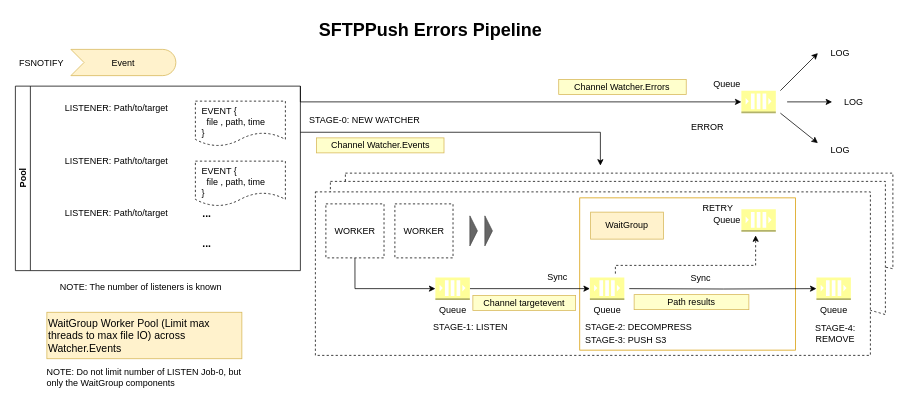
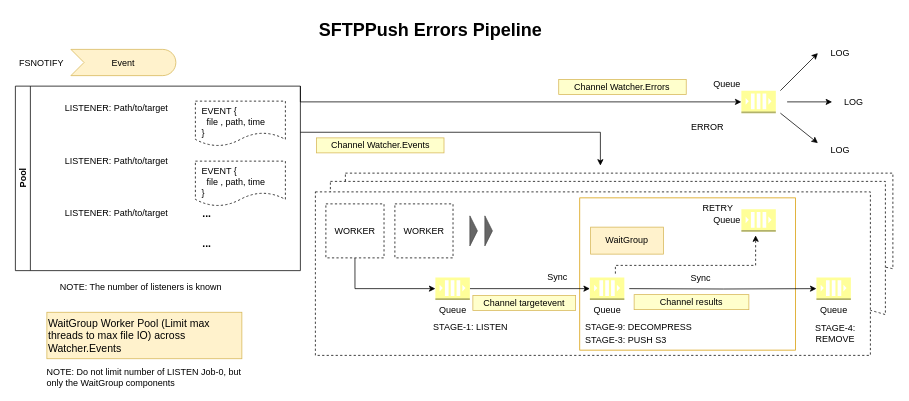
node "STAGE-0: NEW WATCHER": removed
node "WaitGroup": moved (627, 225) -> (627, 240)
node "Path results": label "Path results" -> "Channel results"
node "STAGE-2: DECOMPRESS": label "STAGE-2: DECOMPRESS" -> "STAGE-9: DECOMPRESS"
